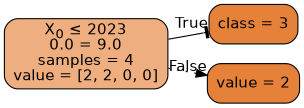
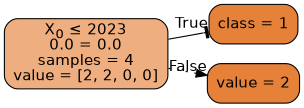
node "class = 3": label "class = 3" -> "class = 1"
node "X": text "0.0 = 9.0" -> "0.0 = 0.0"
